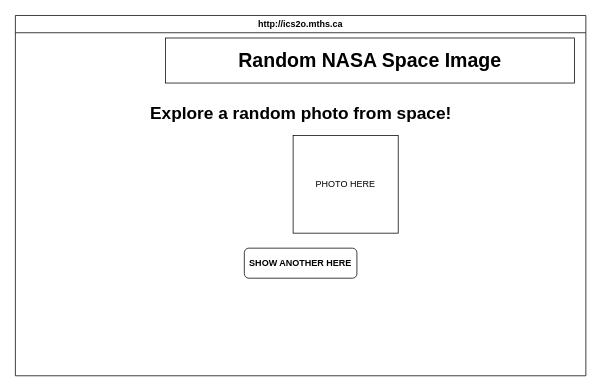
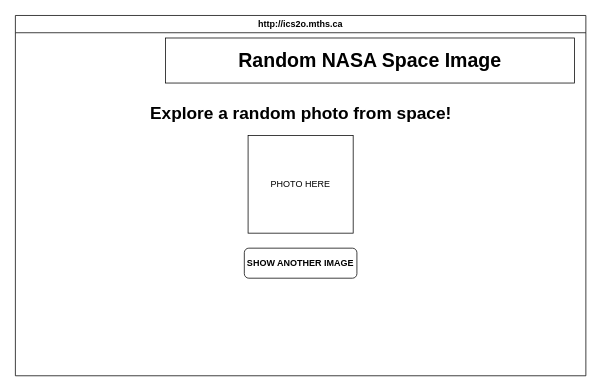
node "PHOTO HERE": moved (345, 184) -> (300, 184)
node "SHOW ANOTHER HERE": label "SHOW ANOTHER HERE" -> "SHOW ANOTHER IMAGE"
